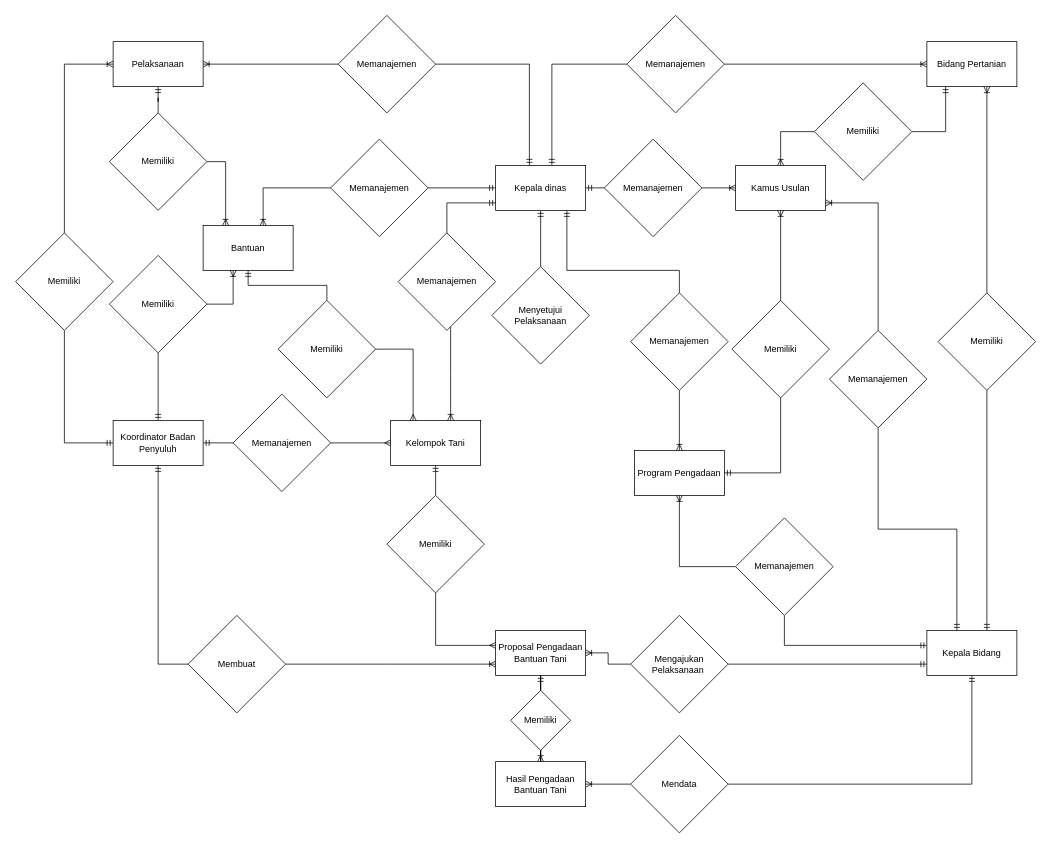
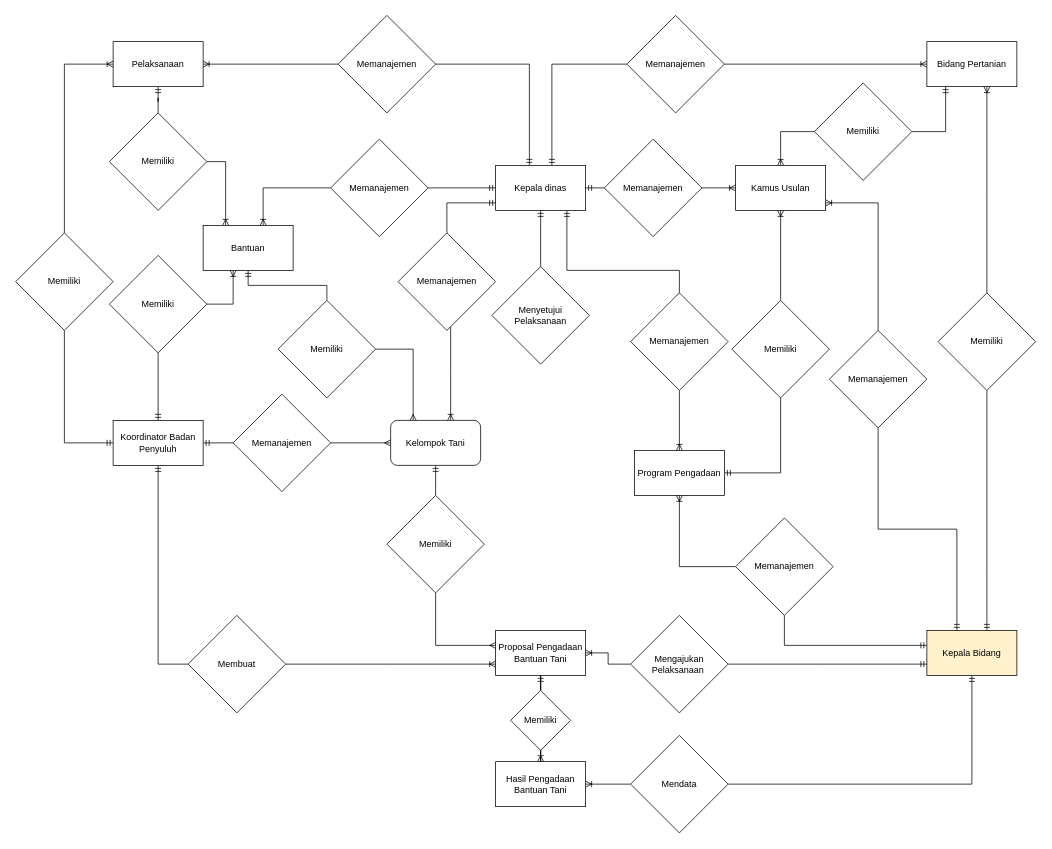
node "Kelompok Tani": shape rectangle -> rounded rectangle
node "Kepala Bidang": fillcolor #ffffff -> #fff2cc
